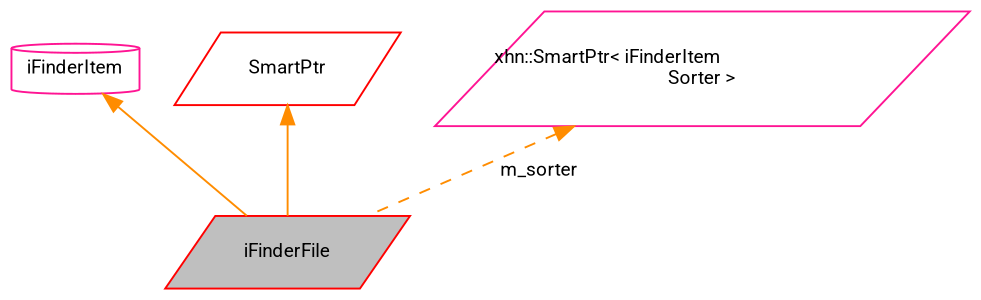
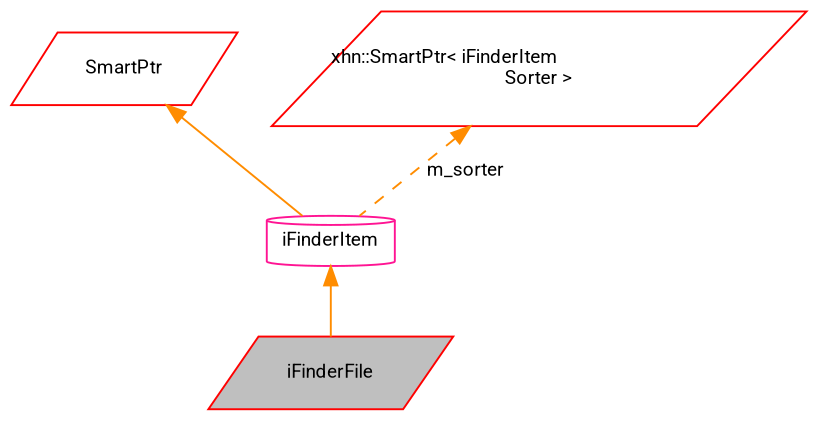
node "xhn::SmartPtr< iFinderItem Sorter >": color deeppink -> red
edge "iFinderFile" -> "SmartPtr": now "iFinderItem" -> "SmartPtr"
edge "iFinderFile" -> "xhn::SmartPtr< iFinderItem Sorter >": now "iFinderItem" -> "xhn::SmartPtr< iFinderItem Sorter >"
